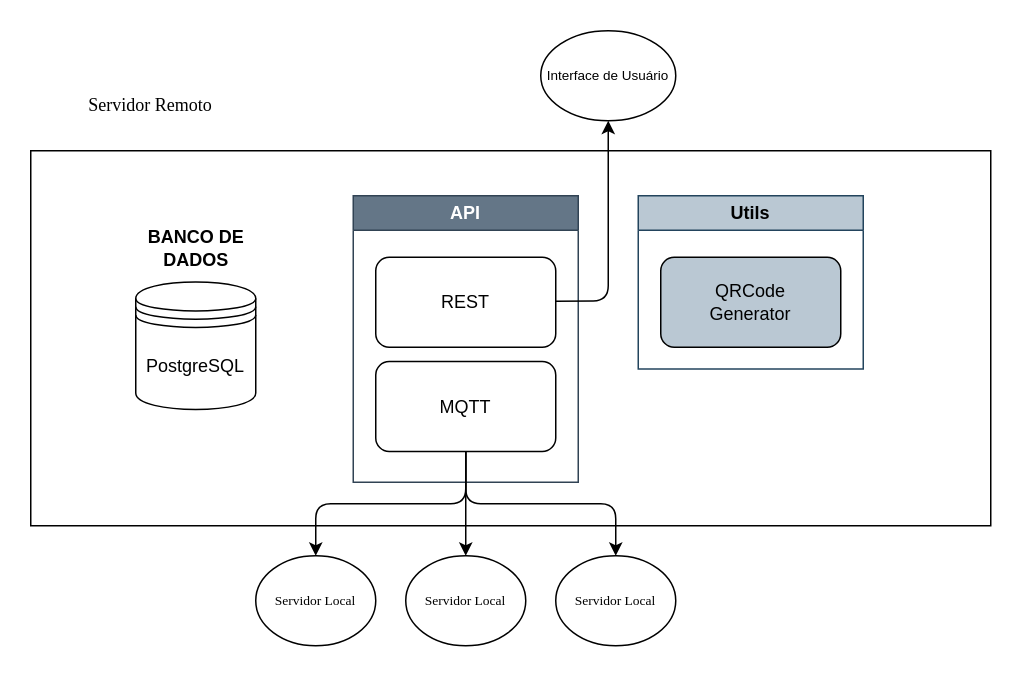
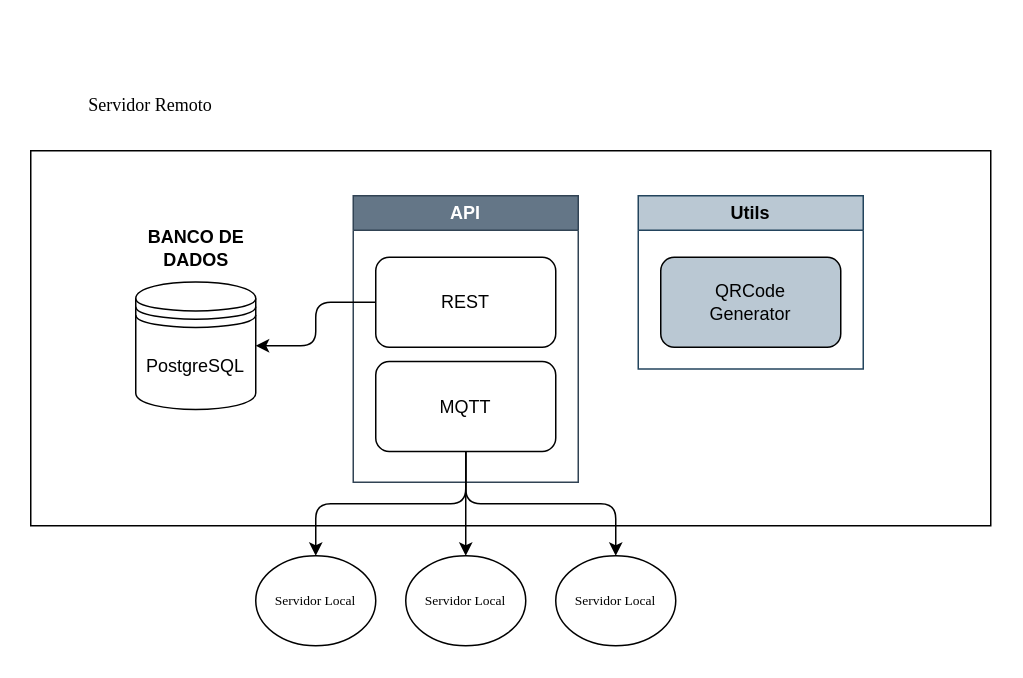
node "Interface de Usuário": removed
edge "REST" -> "Interface de Usuário": removed
edge "REST" -> "PostgreSQL": added
